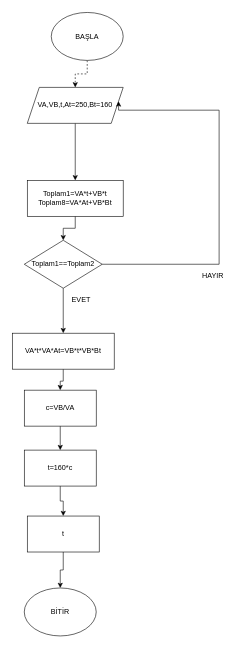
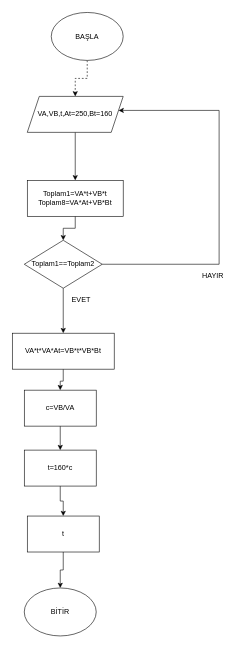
node "VA,VB,t,At=250,Bt=160": moved (75, 105) -> (75, 114)
